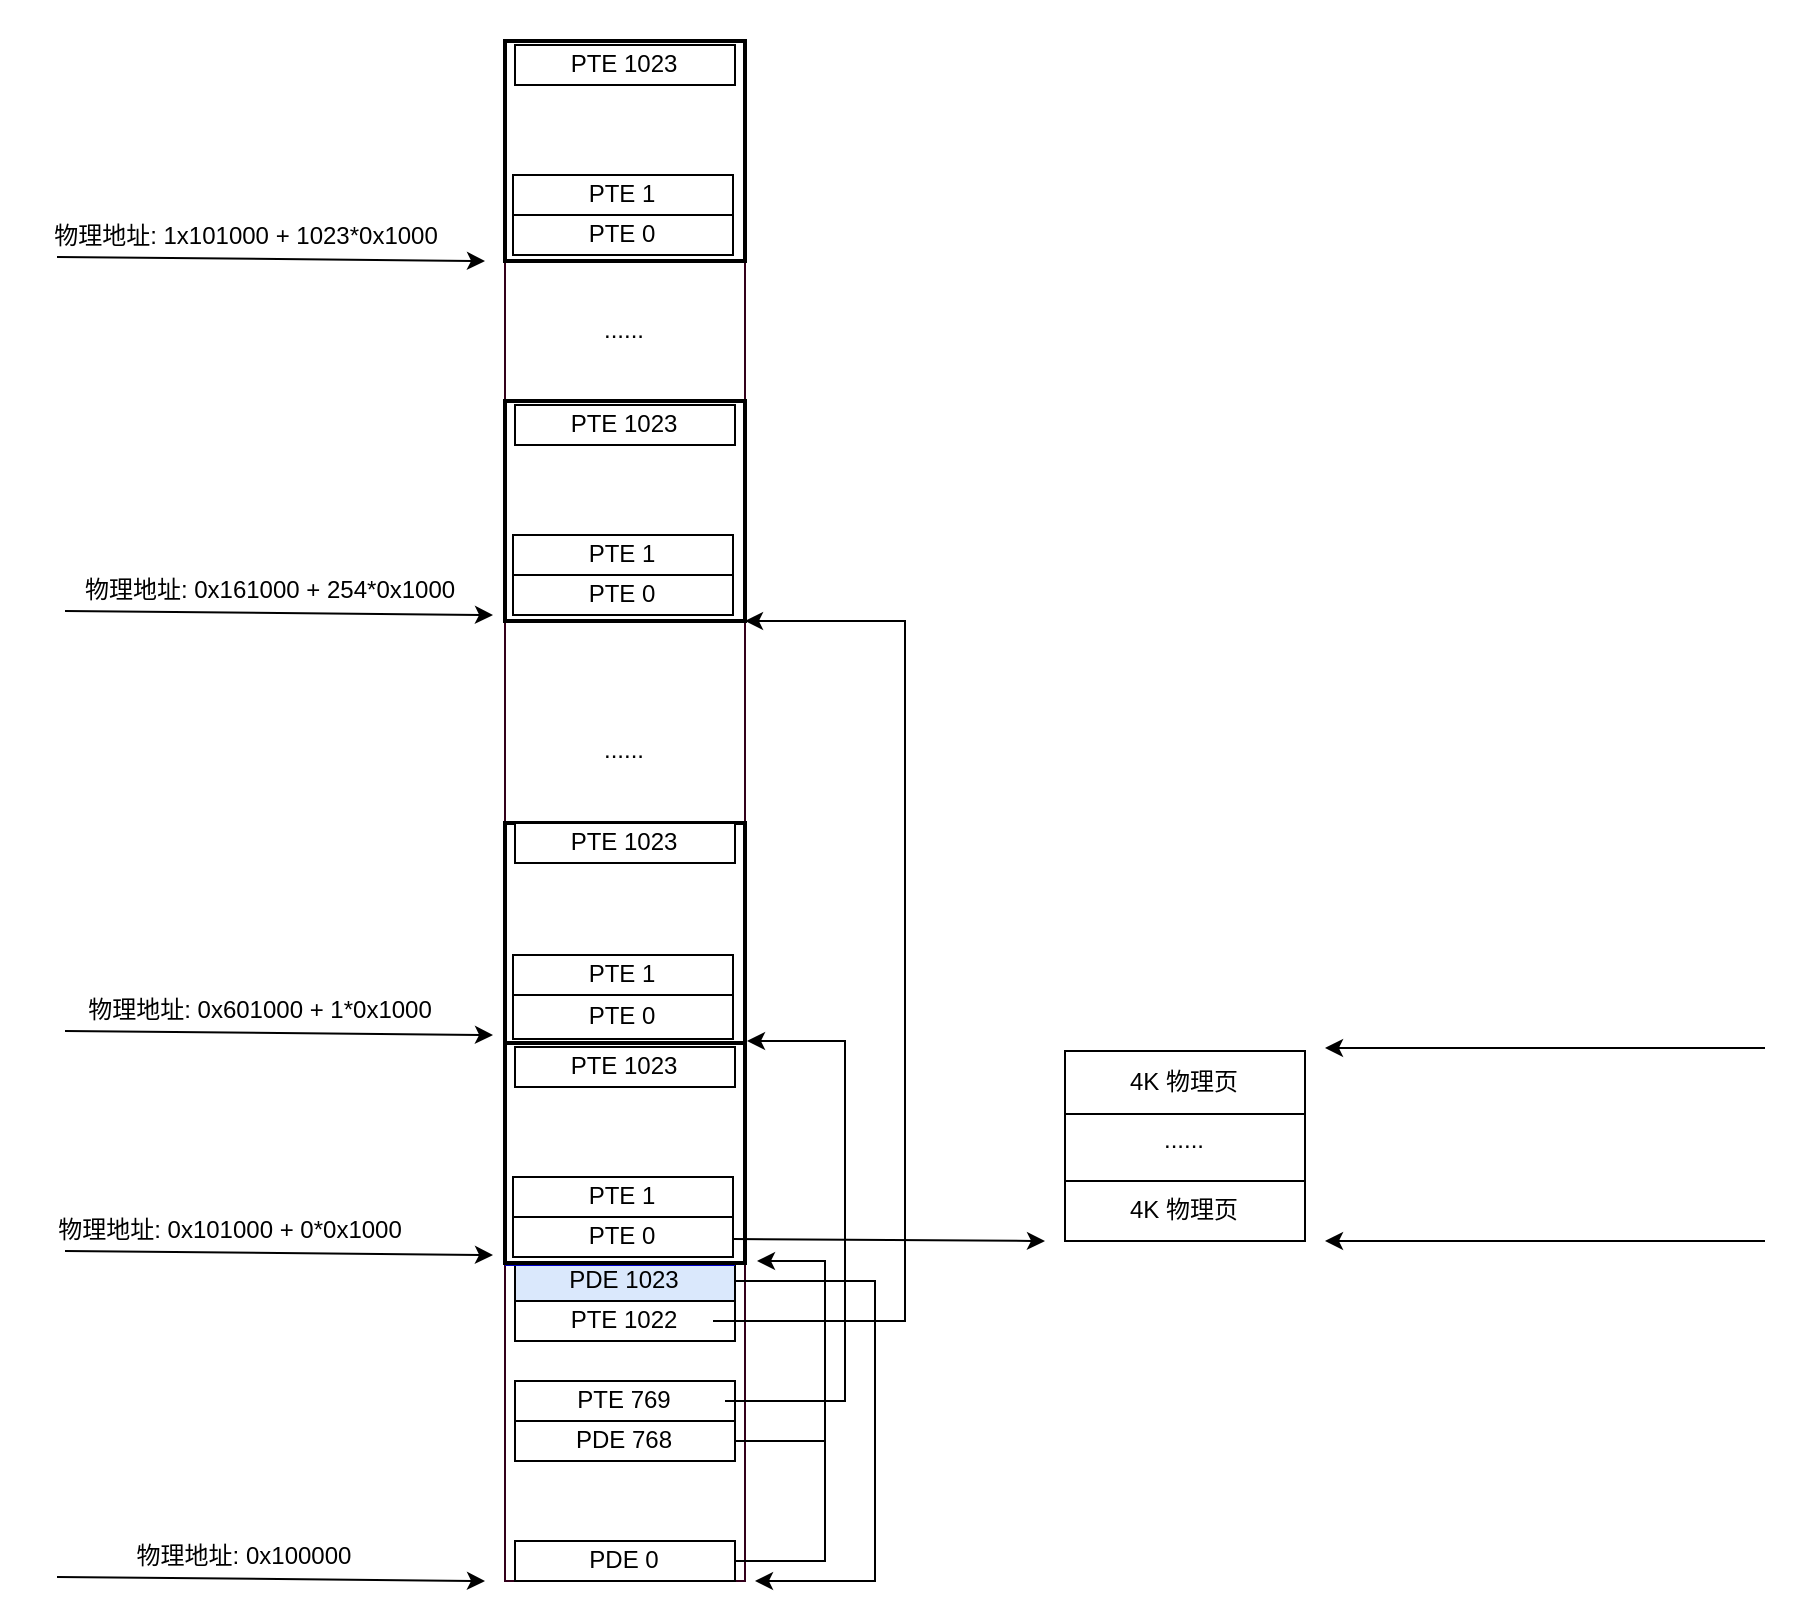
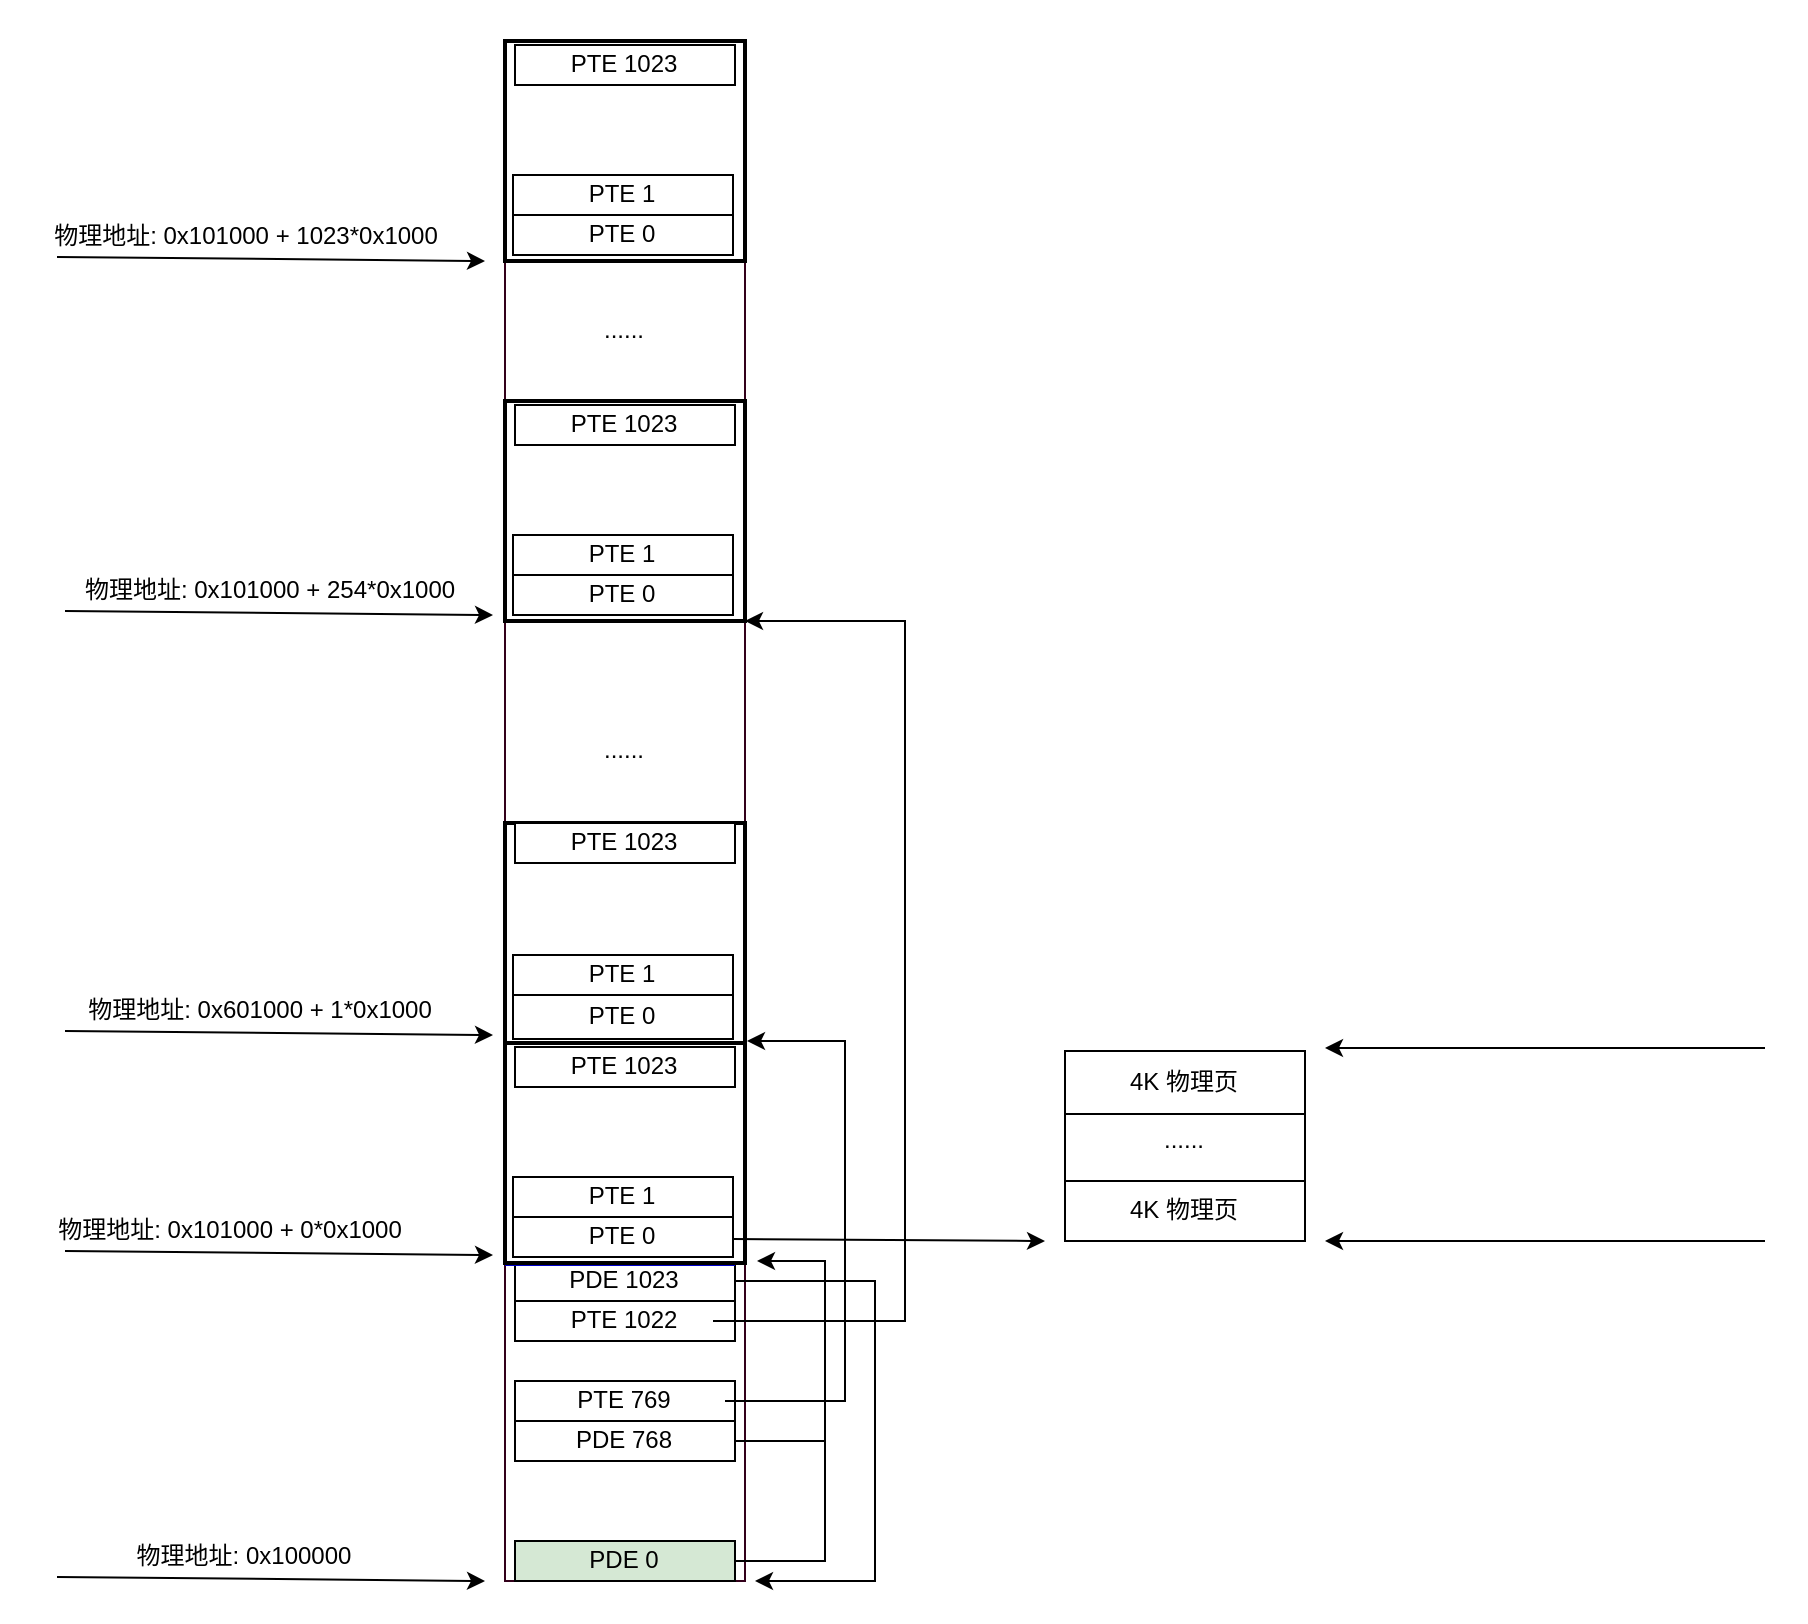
node "物理地址: 1x101000 + 1023*0x1000": label "物理地址: 1x101000 + 1023*0x1000" -> "物理地址: 0x101000 + 1023*0x1000"
node "物理地址: 0x161000 + 254*0x1000": label "物理地址: 0x161000 + 254*0x1000" -> "物理地址: 0x101000 + 254*0x1000"
node "PDE 1023": fillcolor #dae8fc -> #ffffff
node "PDE 0": fillcolor #ffffff -> #d5e8d4
